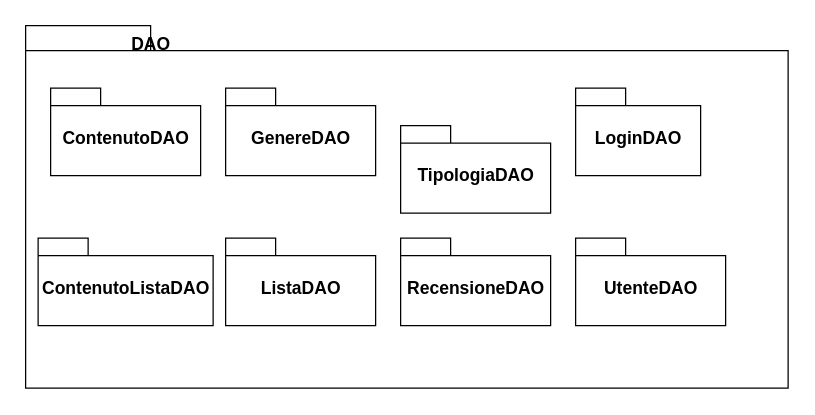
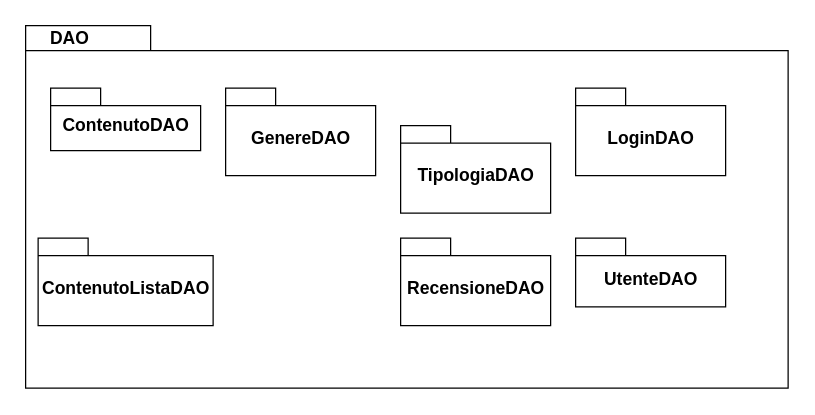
node "DAO": moved (151, 44) -> (69, 38)
node "ContenutoDAO": size 150x88 -> 150x63
node "LoginDAO": size 125x88 -> 150x88
node "ListaDAO": removed
node "UtenteDAO": size 150x88 -> 150x69
